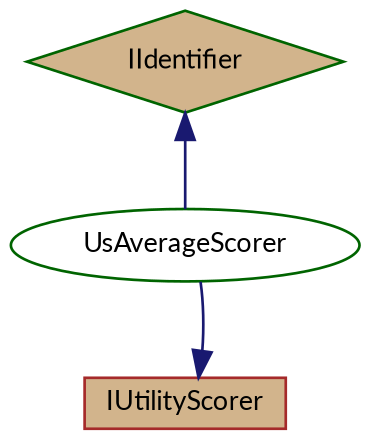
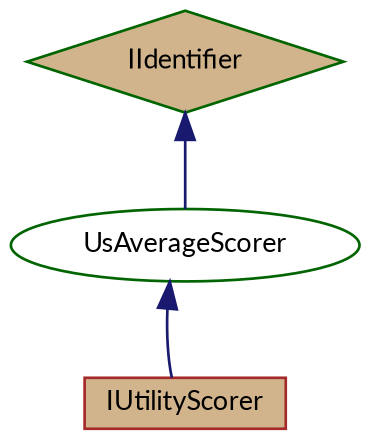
edge "UsAverageScorer" -> "IUtilityScorer": reversed
